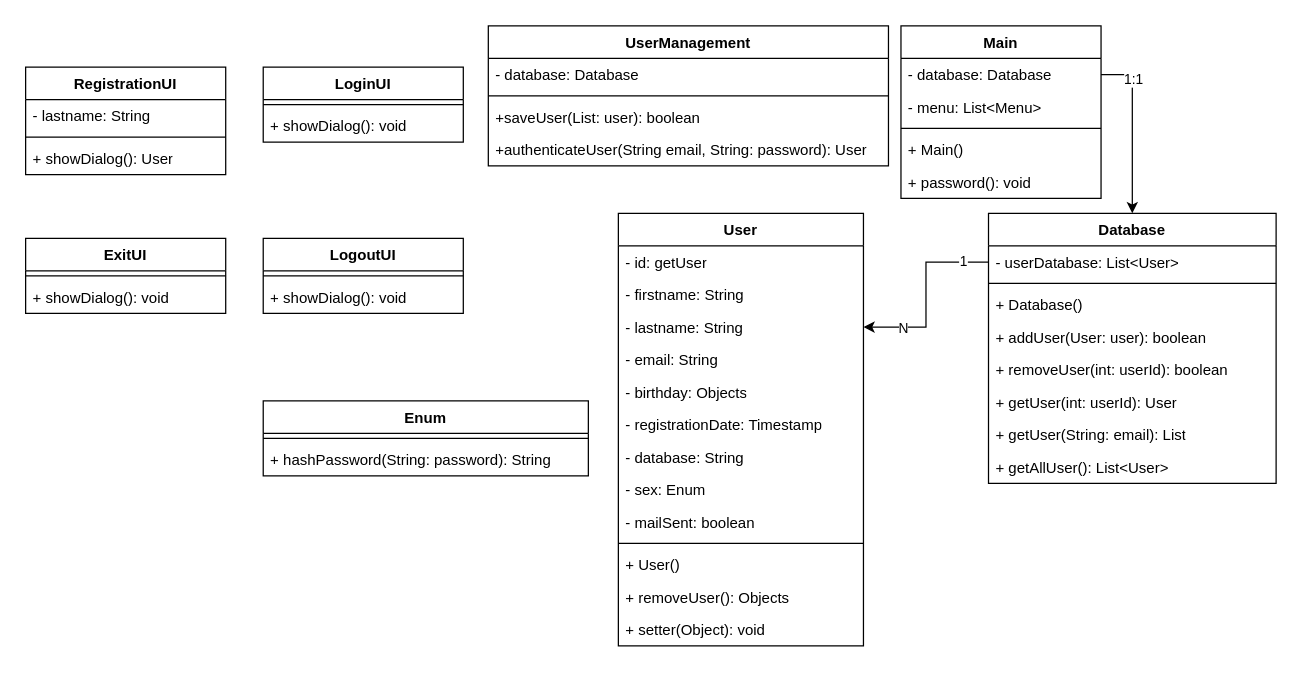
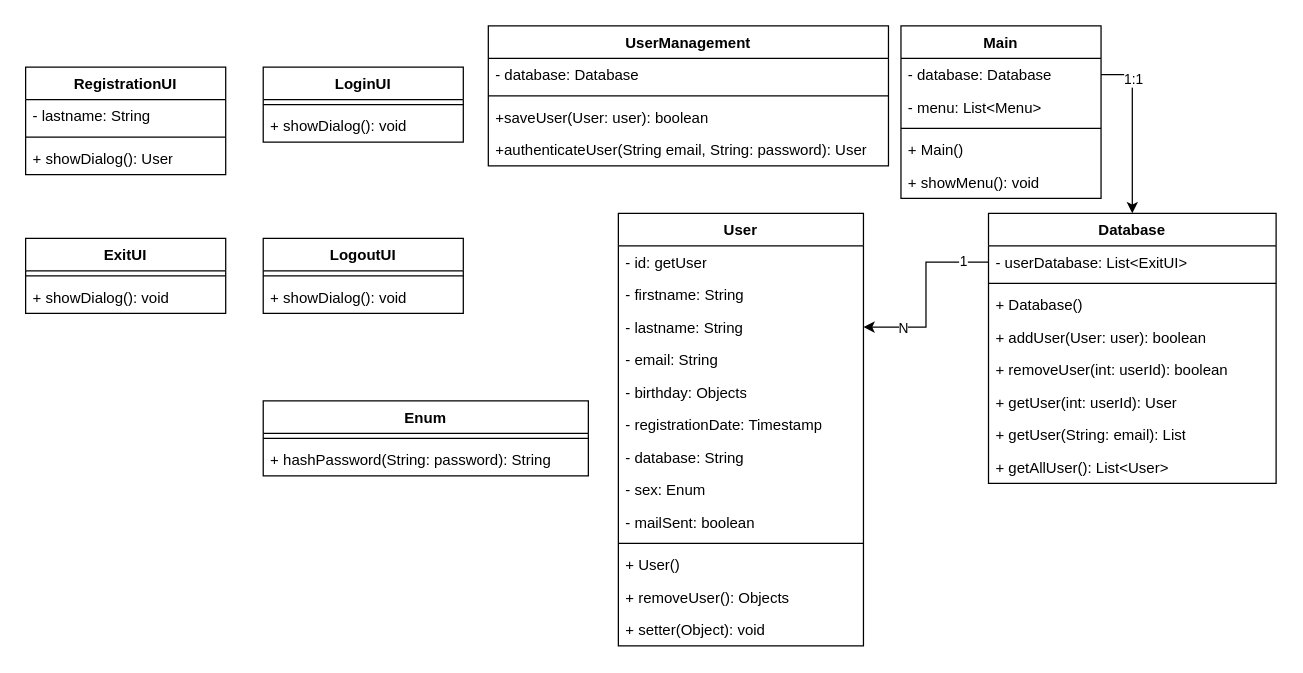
node "+saveUser(List: user): boolean": label "+saveUser(List: user): boolean" -> "+saveUser(User: user): boolean"
node "+ password(): void": label "+ password(): void" -> "+ showMenu(): void"
node "- userDatabase: List<User>": label "- userDatabase: List<User>" -> "- userDatabase: List<ExitUI>"
